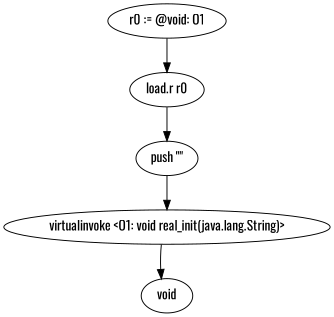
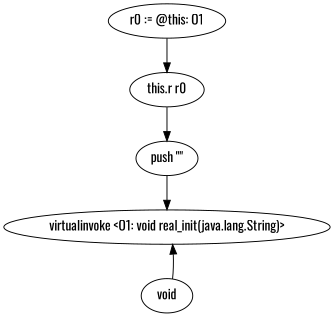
node "r0 := @void: O1": label "r0 := @void: O1" -> "r0 := @this: O1"
node "load.r r0": label "load.r r0" -> "this.r r0"
edge "virtualinvoke <O1: void real_init(java.lang.String)>" -> "void": reversed
